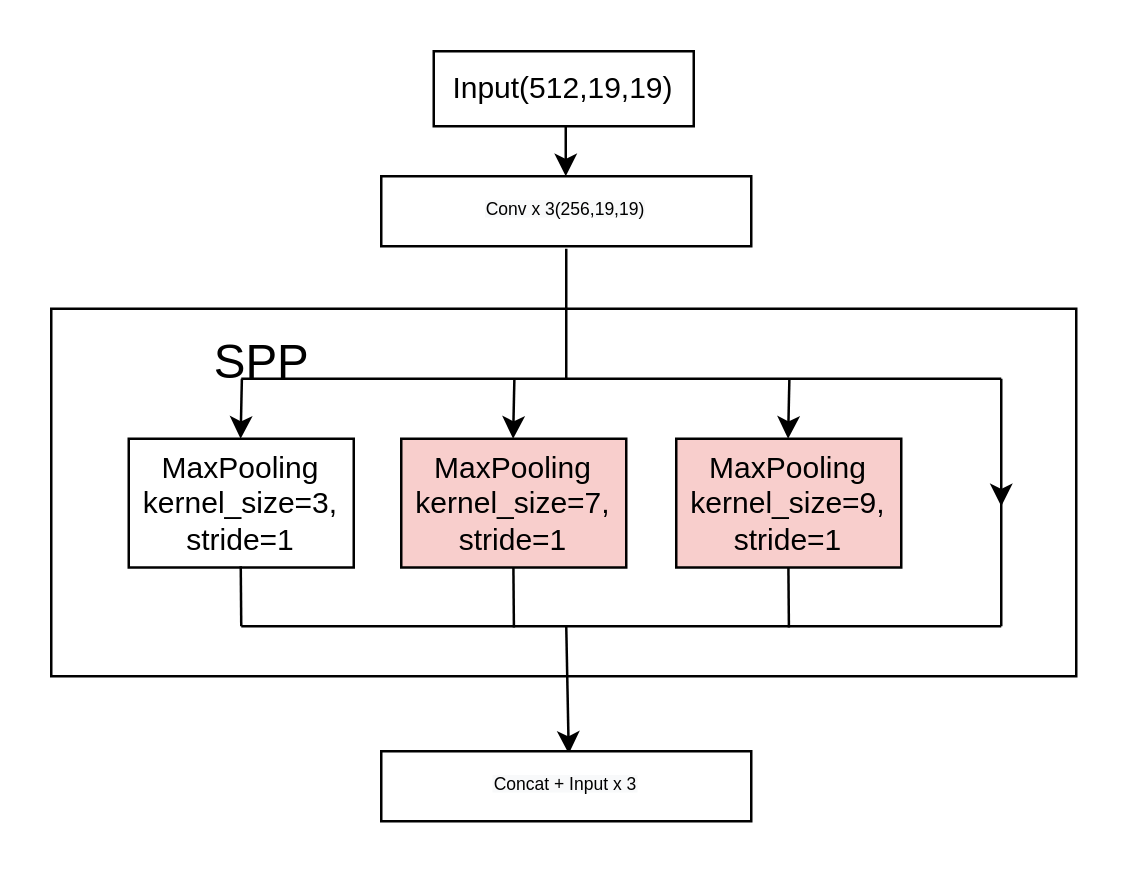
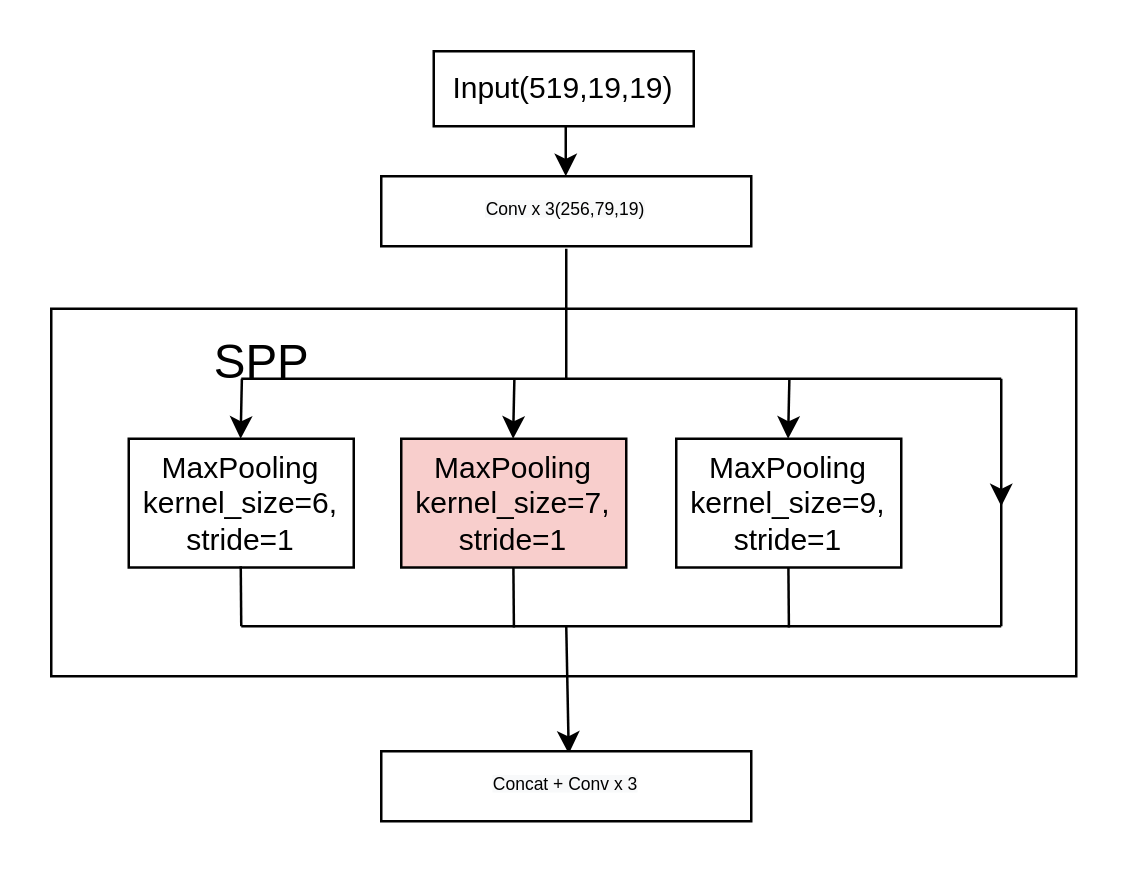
node "Input(512,19,19)": label "Input(512,19,19)" -> "Input(519,19,19)"
node "Conv x 3(256,19,19)": label "Conv x 3(256,19,19)" -> "Conv x 3(256,79,19)"
node "MaxPooling kernel_size=9, stride=1": fillcolor #f8cecc -> #ffffff
node "MaxPooling kernel_size=3, stride=1": label "MaxPooling kernel_size=3, stride=1" -> "MaxPooling kernel_size=6, stride=1"
node "Concat + Input x 3": label "Concat + Input x 3" -> "Concat + Conv x 3"
